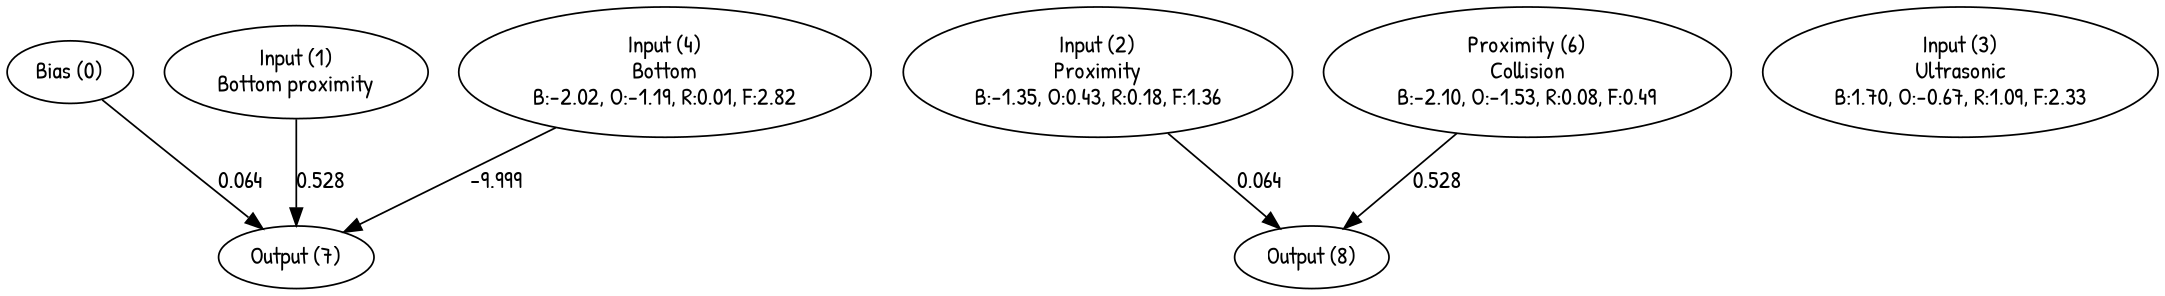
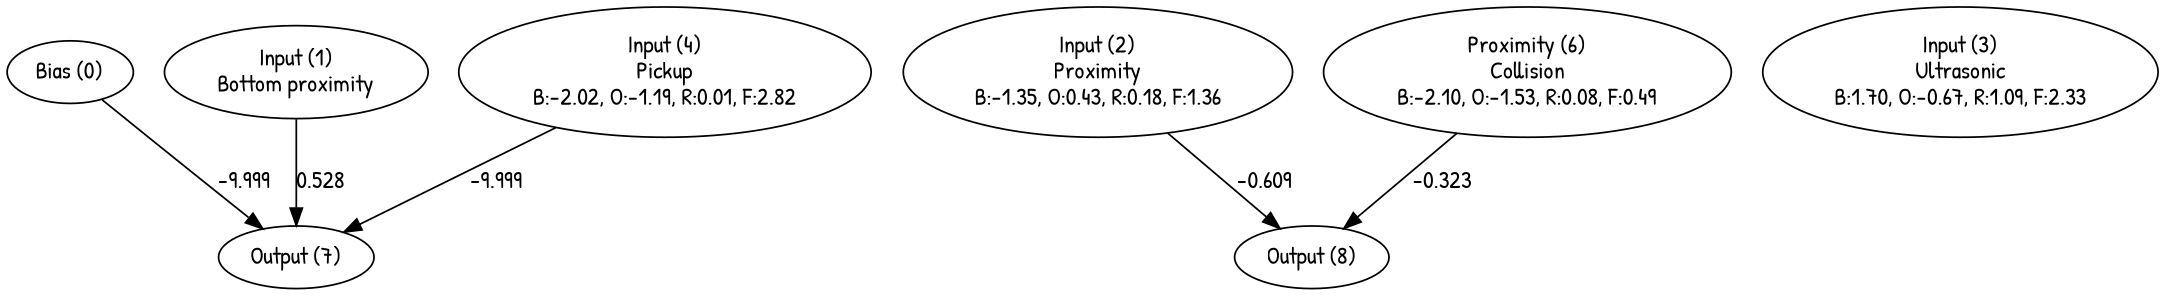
node "Input (4) Bottom B:-2.02, O:-1.19, R:0.01, F:2.82": label "Input (4) Bottom B:-2.02, O:-1.19, R:0.01, F:2.82" -> "Input (4) Pickup B:-2.02, O:-1.19, R:0.01, F:2.82"
edge "Bias (0)" -> "Output (7)": label "0.064" -> "-9.999"
edge "Input (2) Proximity B:-1.35, O:0.43, R:0.18, F:1.36" -> "Output (8)": label "0.064" -> "-0.609"
edge "Proximity (6) Collision B:-2.10, O:-1.53, R:0.08, F:0.49" -> "Output (8)": label "0.528" -> "-0.323"
